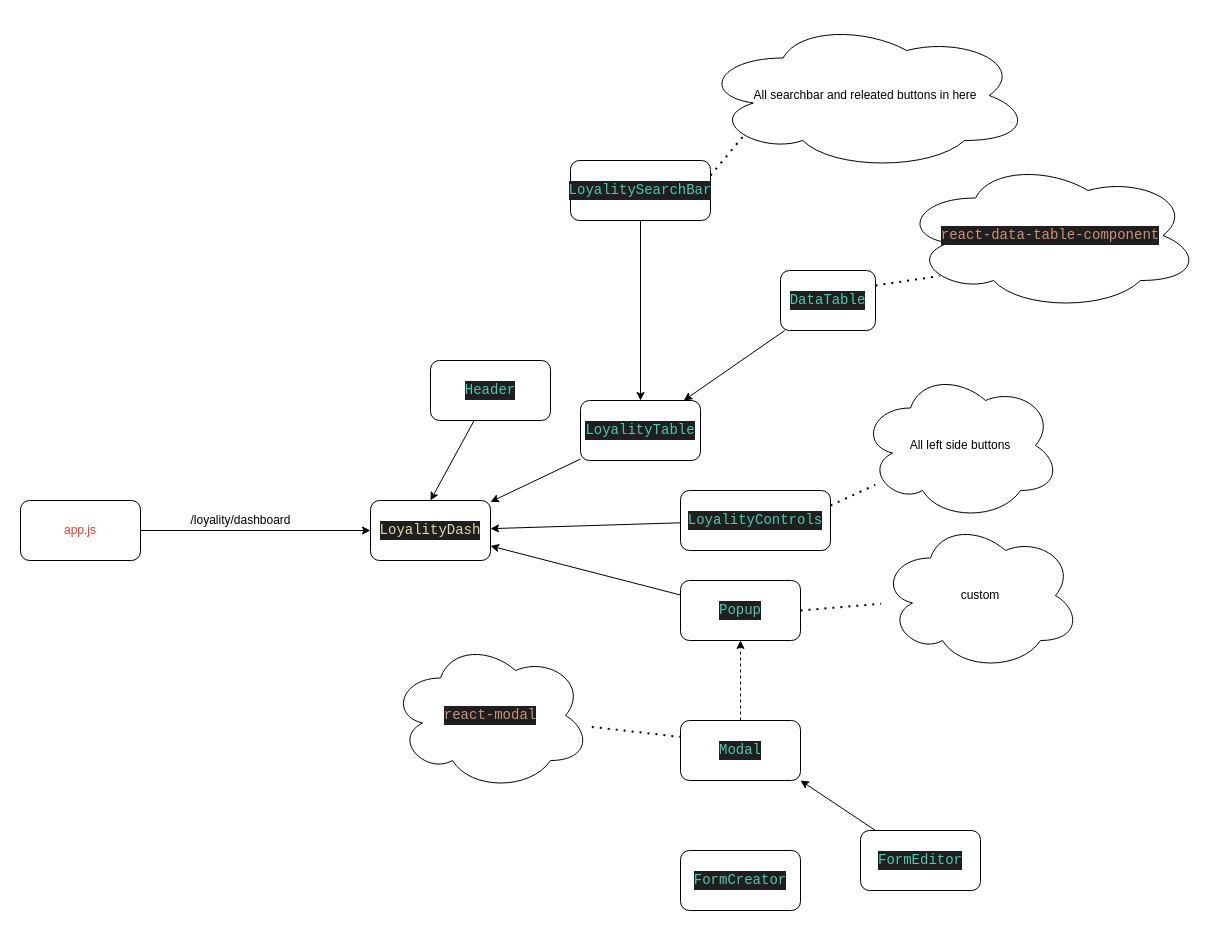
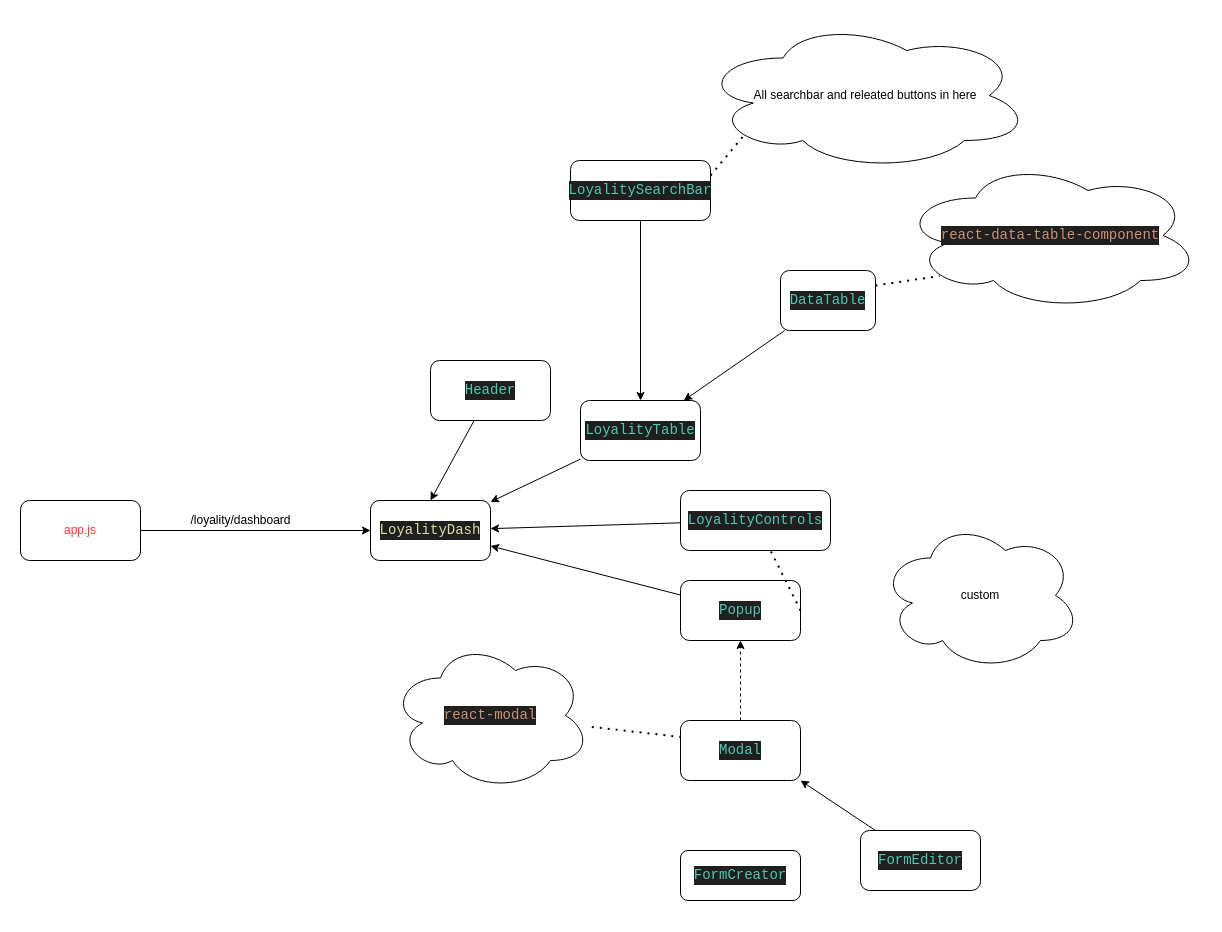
node "All left side buttons": removed
edge "All left side buttons" -- "LoyalityControls": removed
edge "custom" -- "Popup": now "LoyalityControls" -- "Popup"
node "FormCreator": size 120x60 -> 120x50
